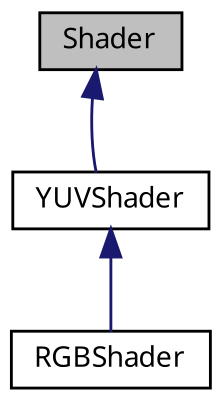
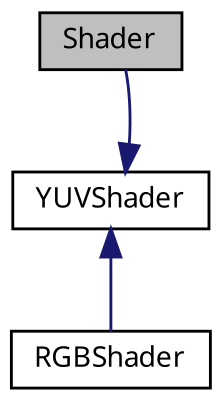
edge "YUVShader" -> "Shader": reversed
